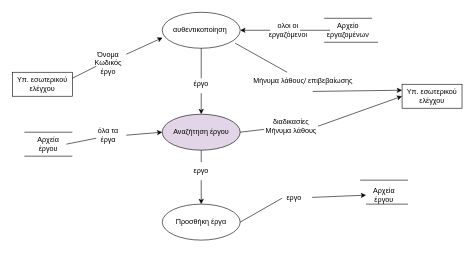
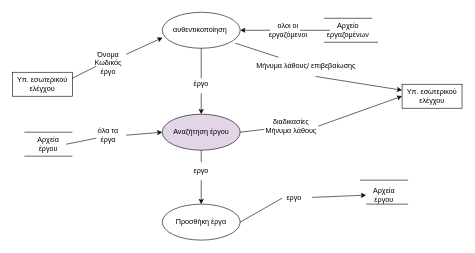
node "Μήνυμα λάθους/ επιβεβαίωσης": moved (303, 81) -> (306, 66)
